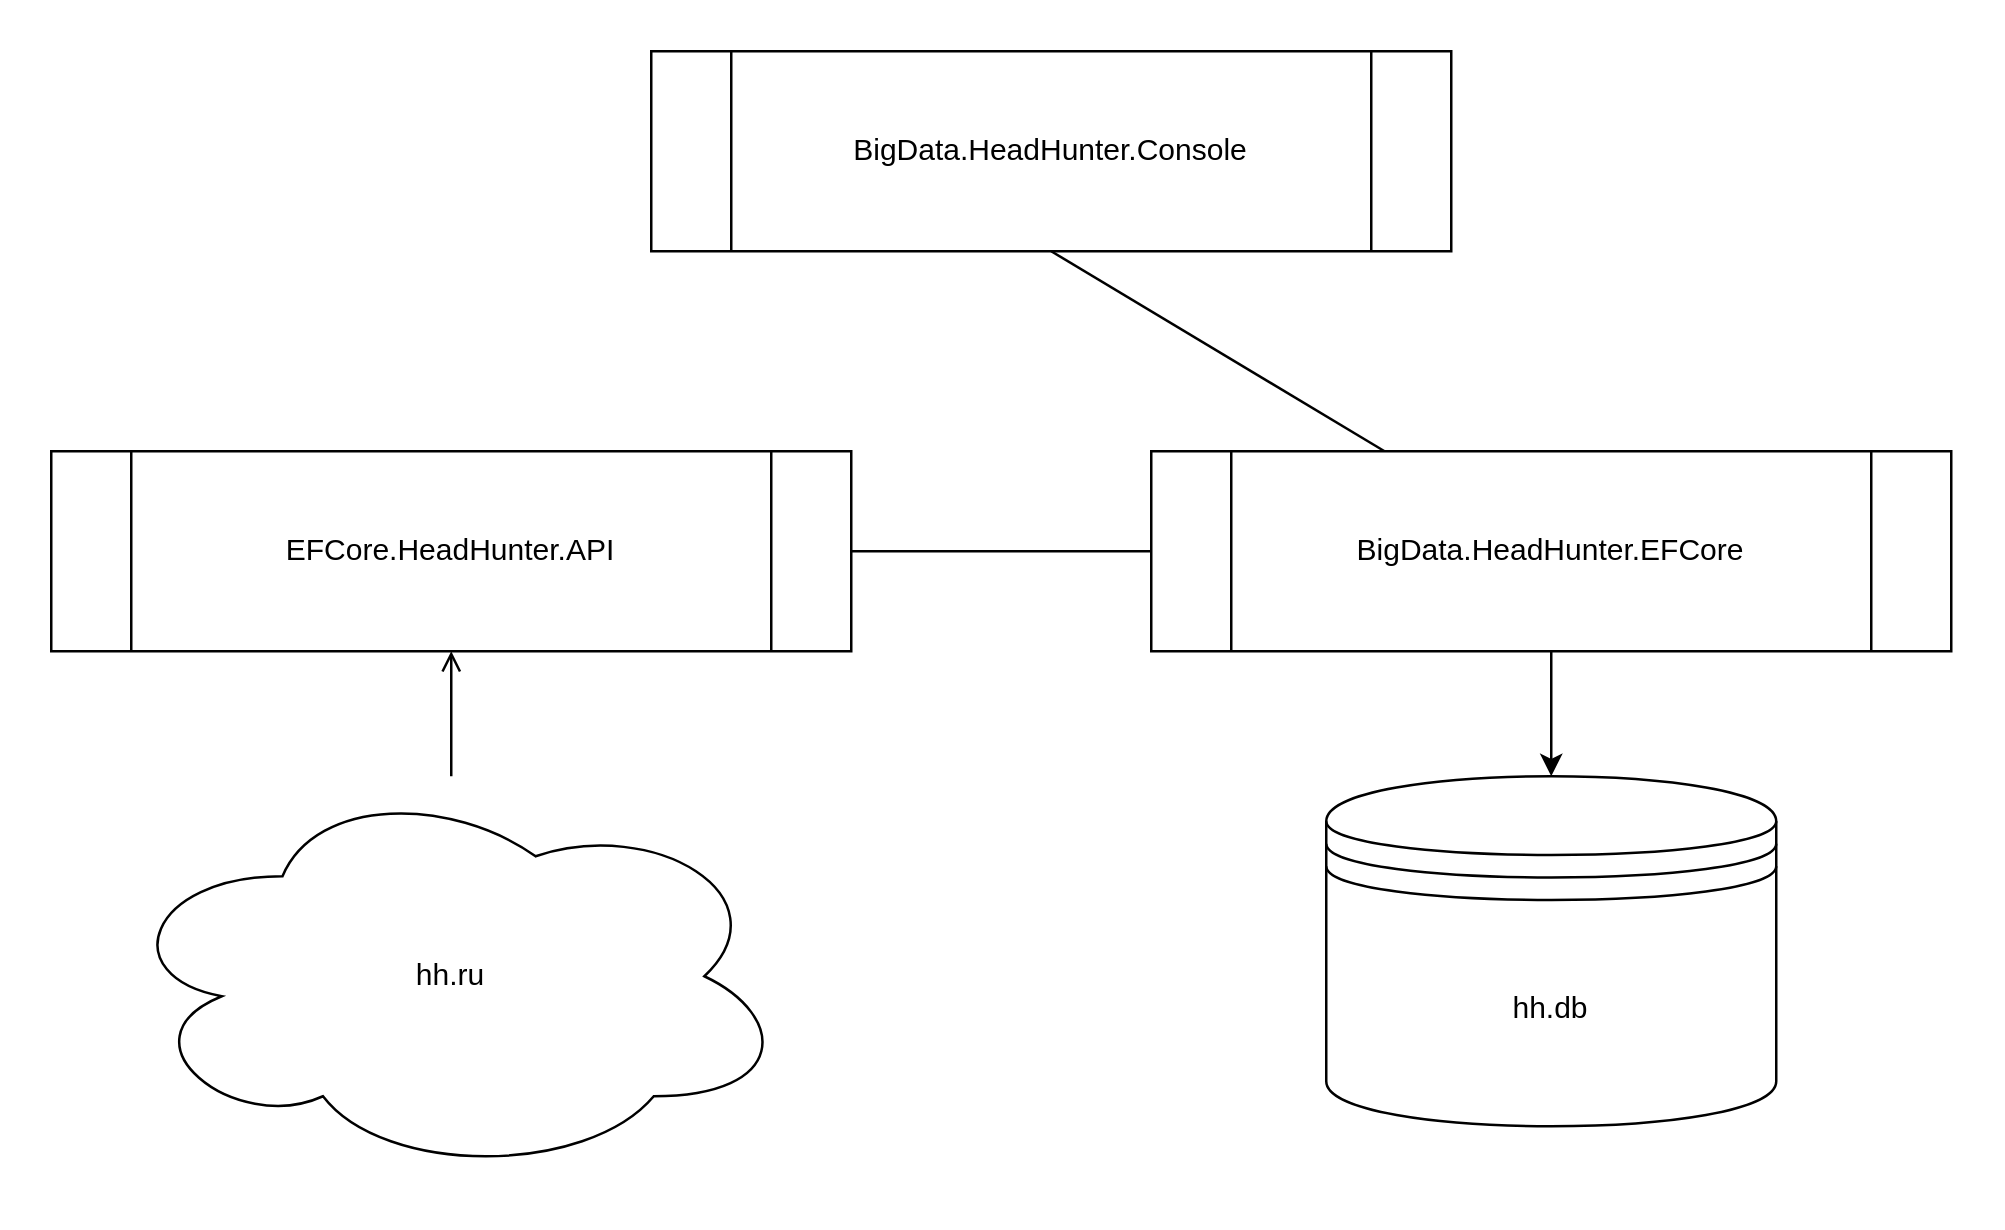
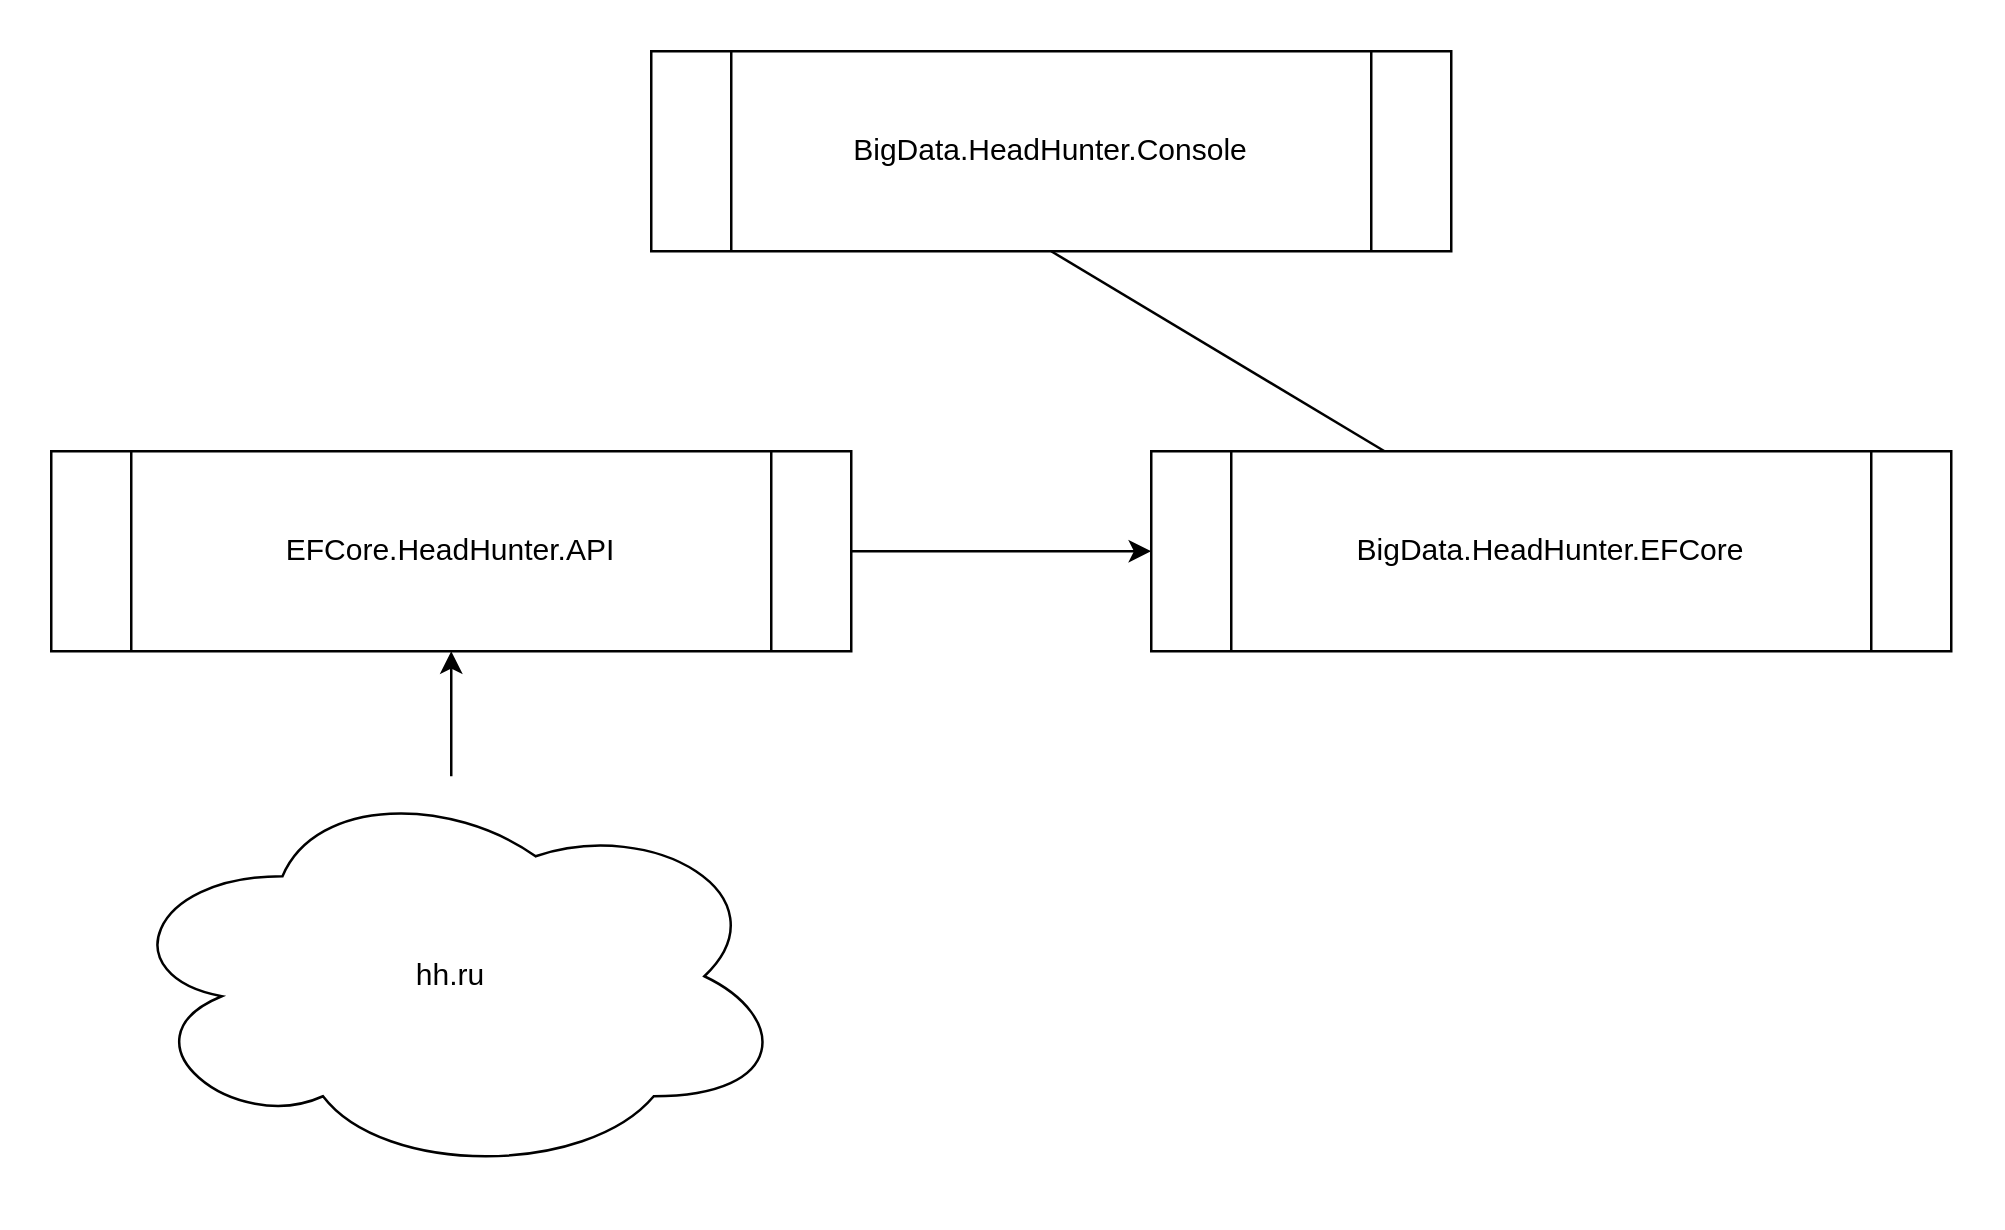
edge "EFCore.HeadHunter.API" -- "BigData.HeadHunter.EFCore": arrowhead none -> classic
edge "hh.ru" -> "EFCore.HeadHunter.API": arrowhead open -> classic
edge "BigData.HeadHunter.EFCore" -> "hh.db": removed
node "hh.db": removed
